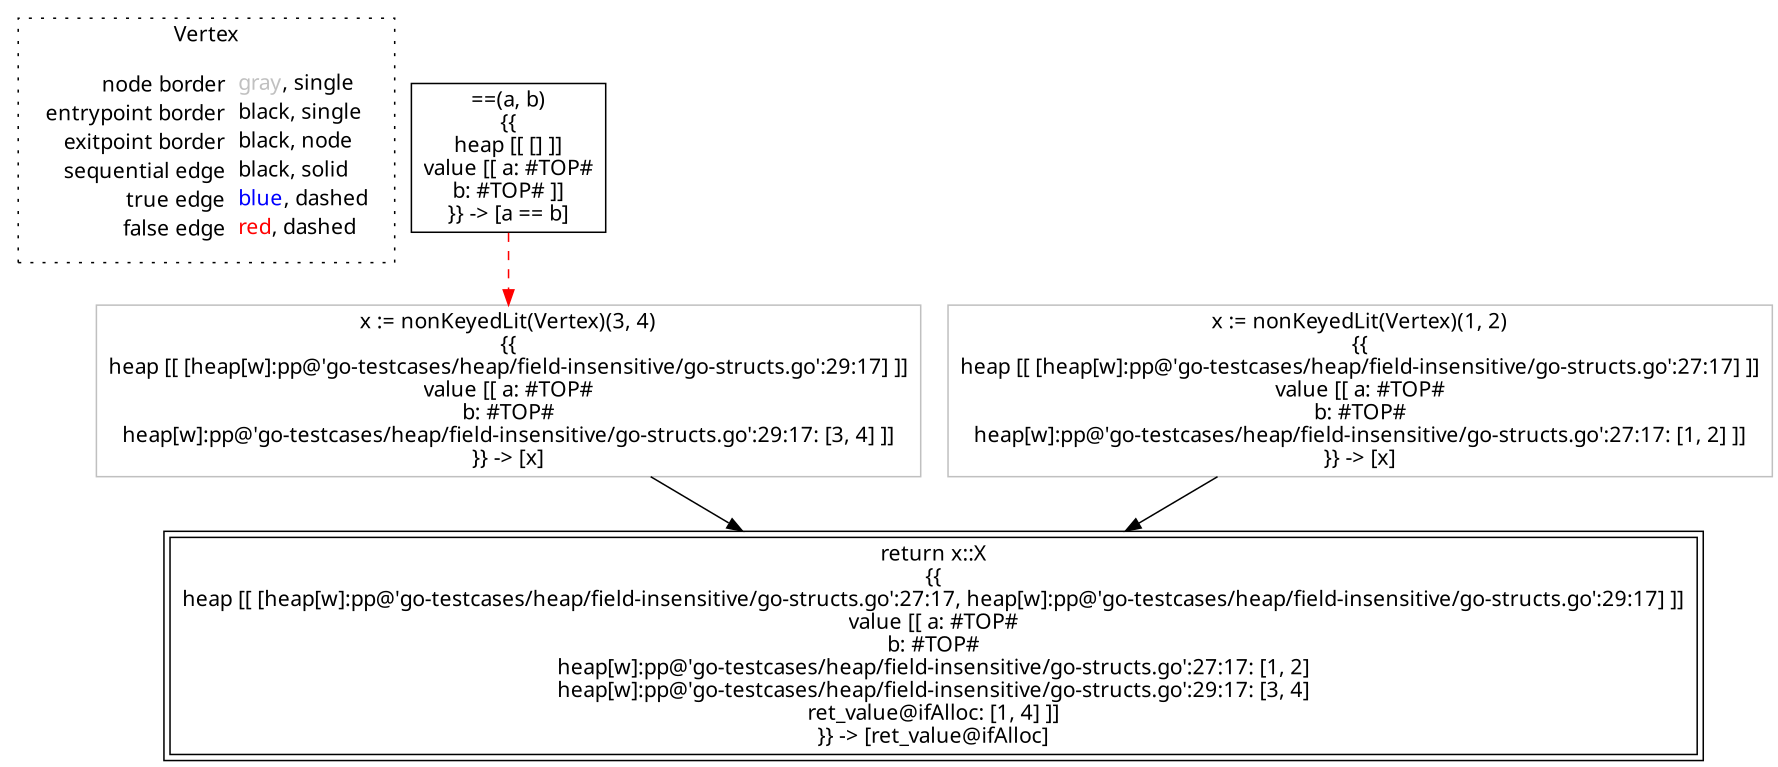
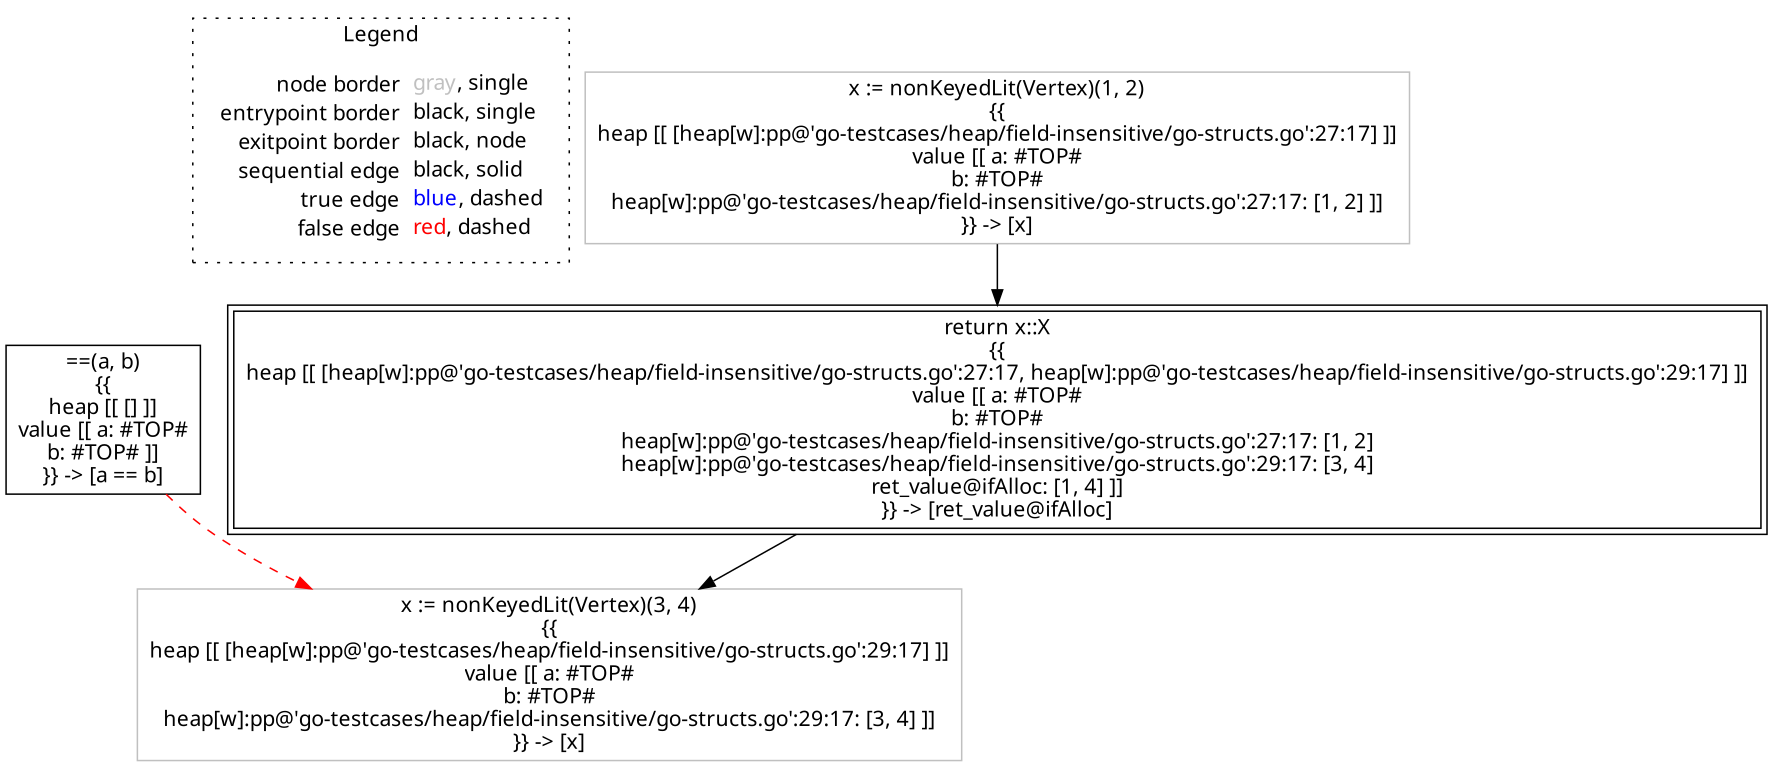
cluster "Vertex": label "Vertex" -> "Legend"
edge "x := nonKeyedLit(Vertex)(3, 4)" -> "return x::X": reversed
